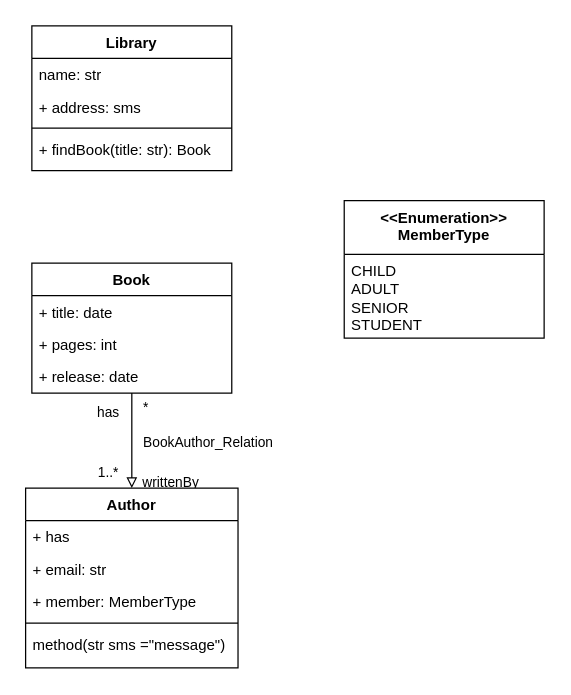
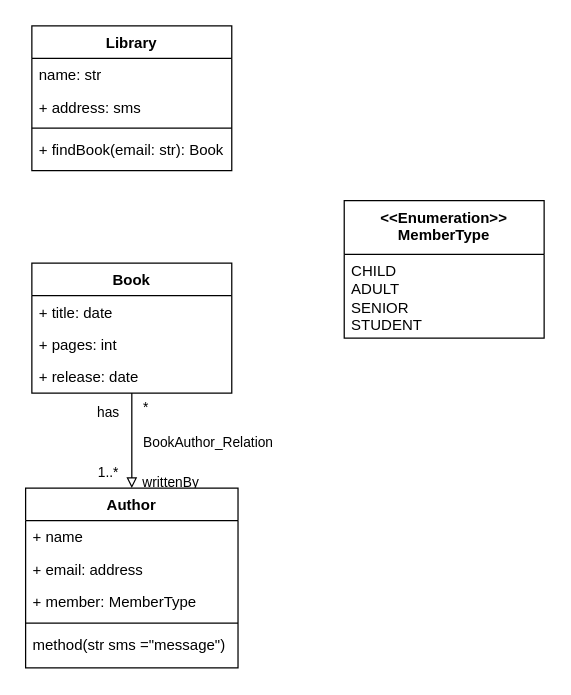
node "+ findBook(title: str): Book": label "+ findBook(title: str): Book" -> "+ findBook(email: str): Book"
node "+ has": label "+ has" -> "+ name"
node "+ email: str": label "+ email: str" -> "+ email: address"
